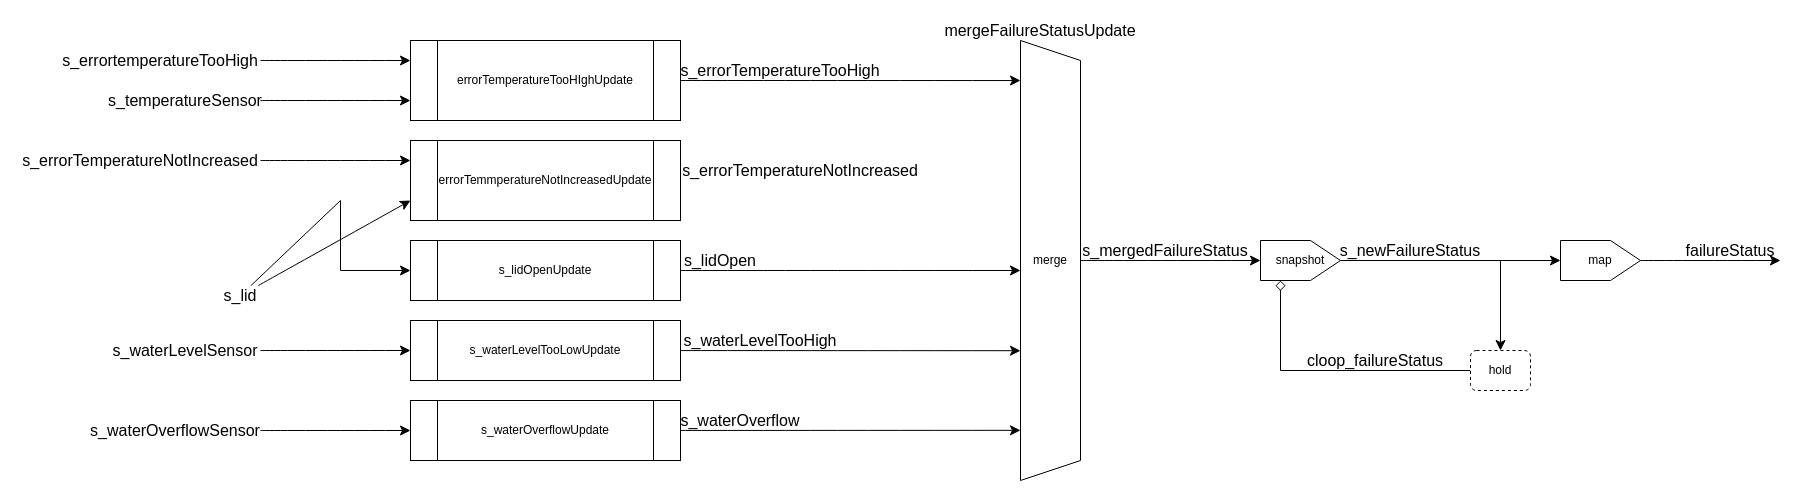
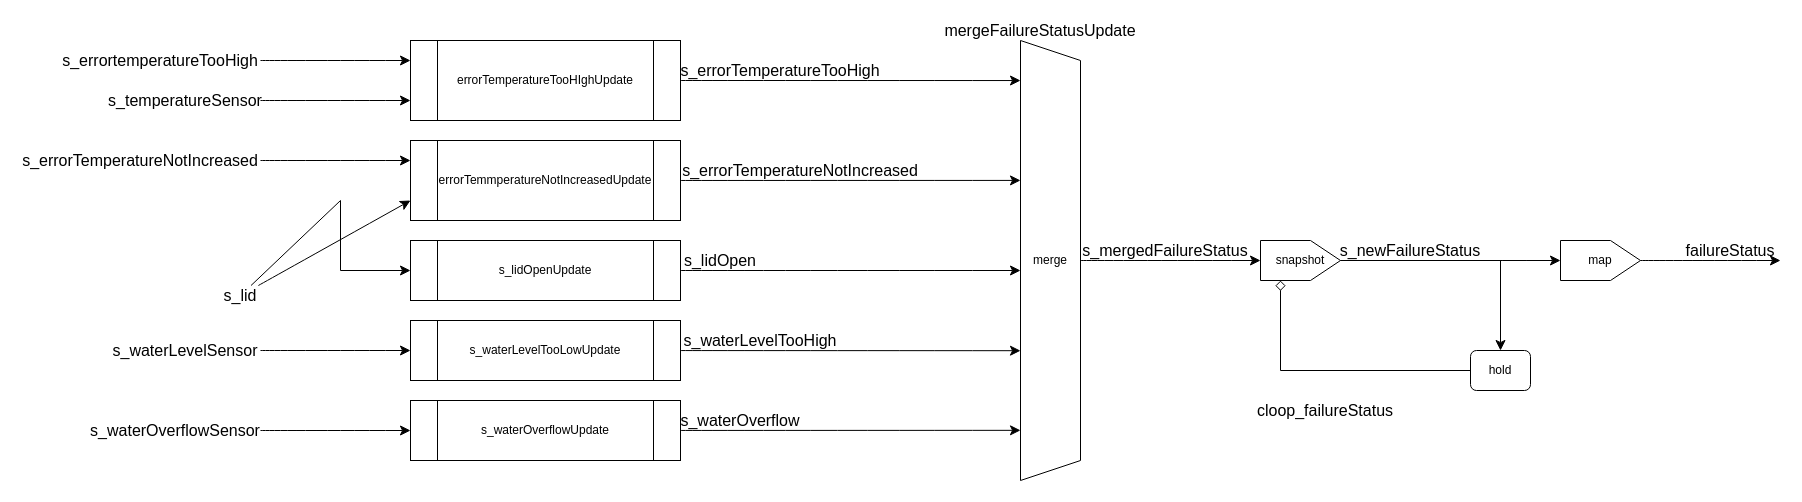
edge "errorTemmperatureNotIncreasedUpdate" -> "merge": added
node "cloop_failureStatus": moved (1376, 361) -> (1326, 411)
node "hold": style dashed -> solid
